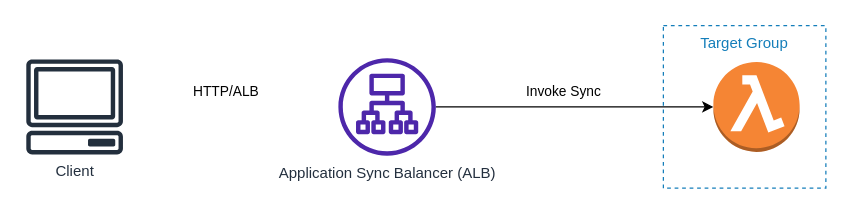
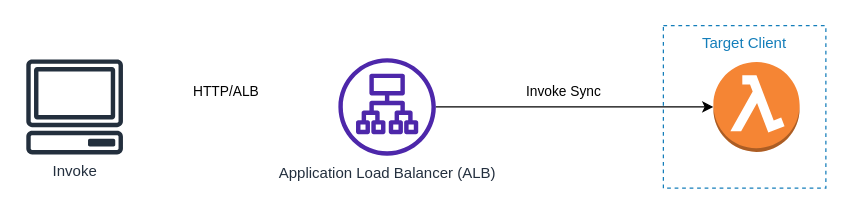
node "Target Group": label "Target Group" -> "Target Client"
node "Client": label "Client" -> "Invoke"
node "Application Sync Balancer (ALB)": label "Application Sync Balancer (ALB)" -> "Application Load Balancer (ALB)"
